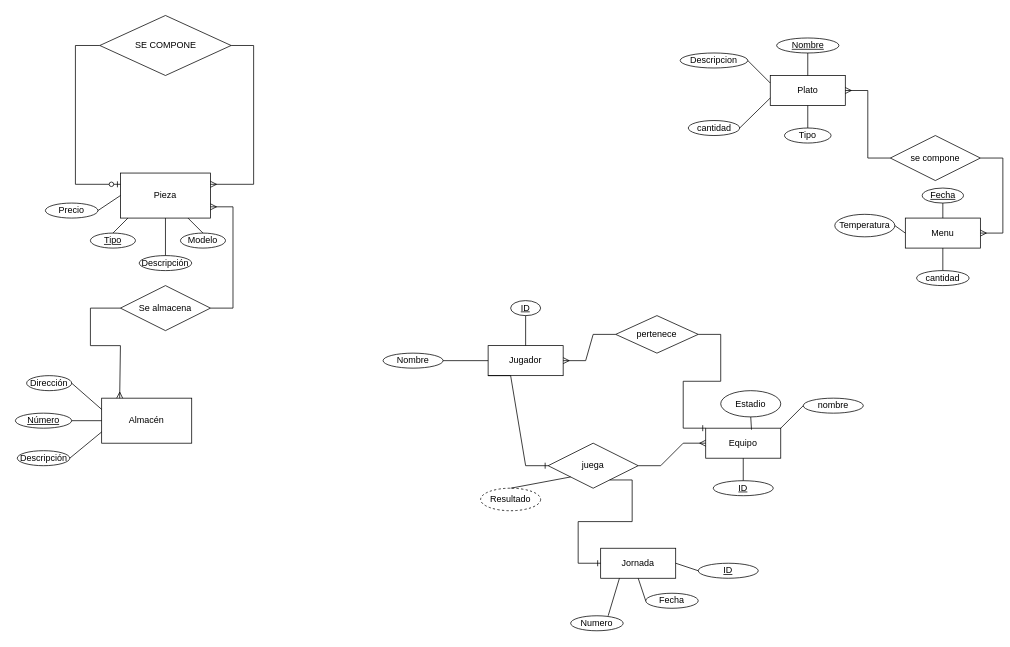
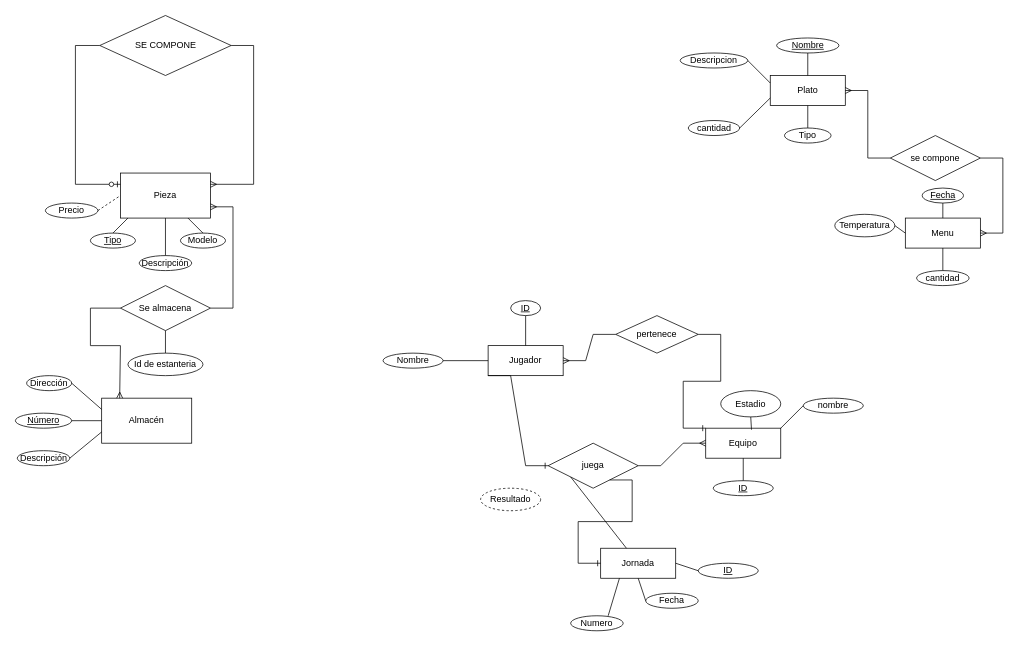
edge "Pieza" -- "Precio": style solid -> dashed
edge "Se almacena" -- "Id de estanteria": added
node "Id de estanteria": added
edge "juega" -- "Resultado": now "juega" -- "Jornada"
